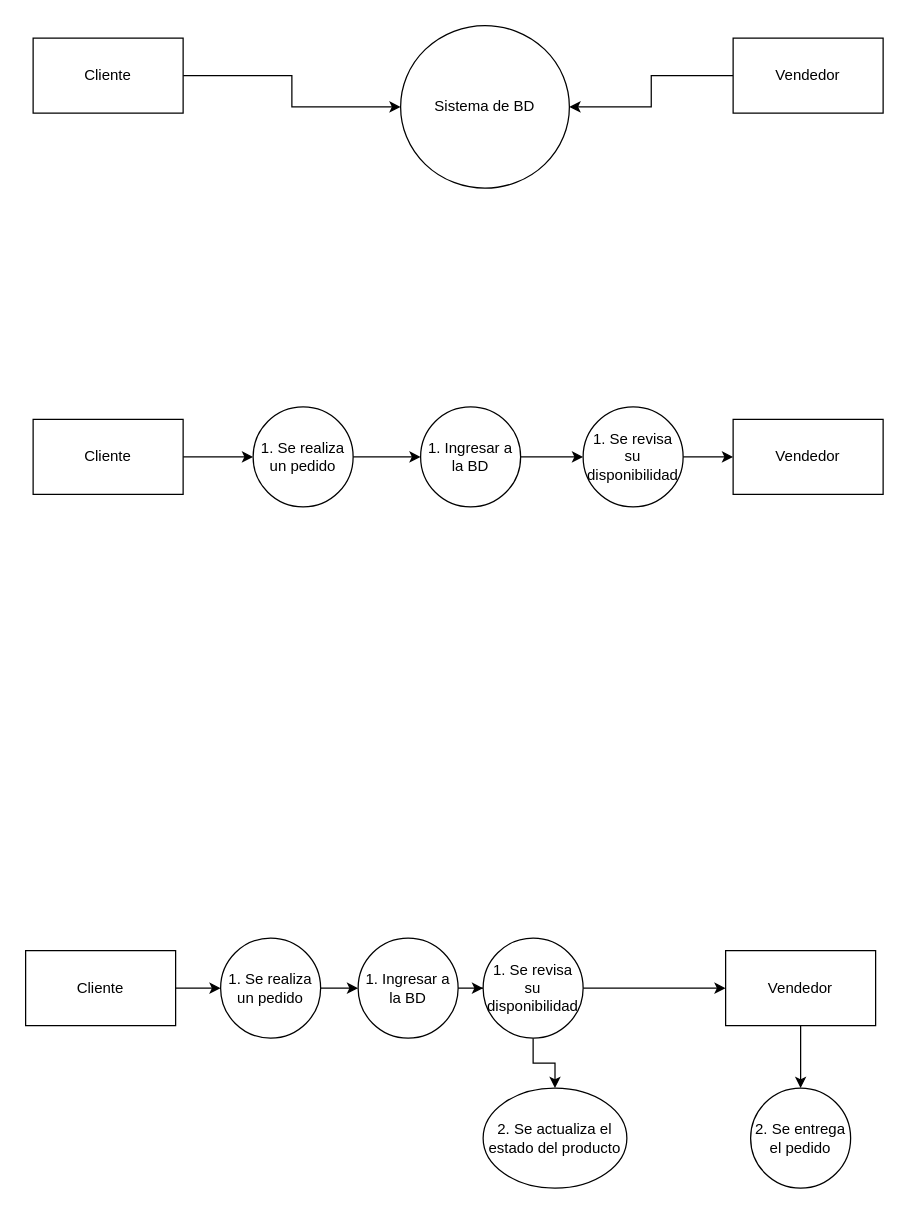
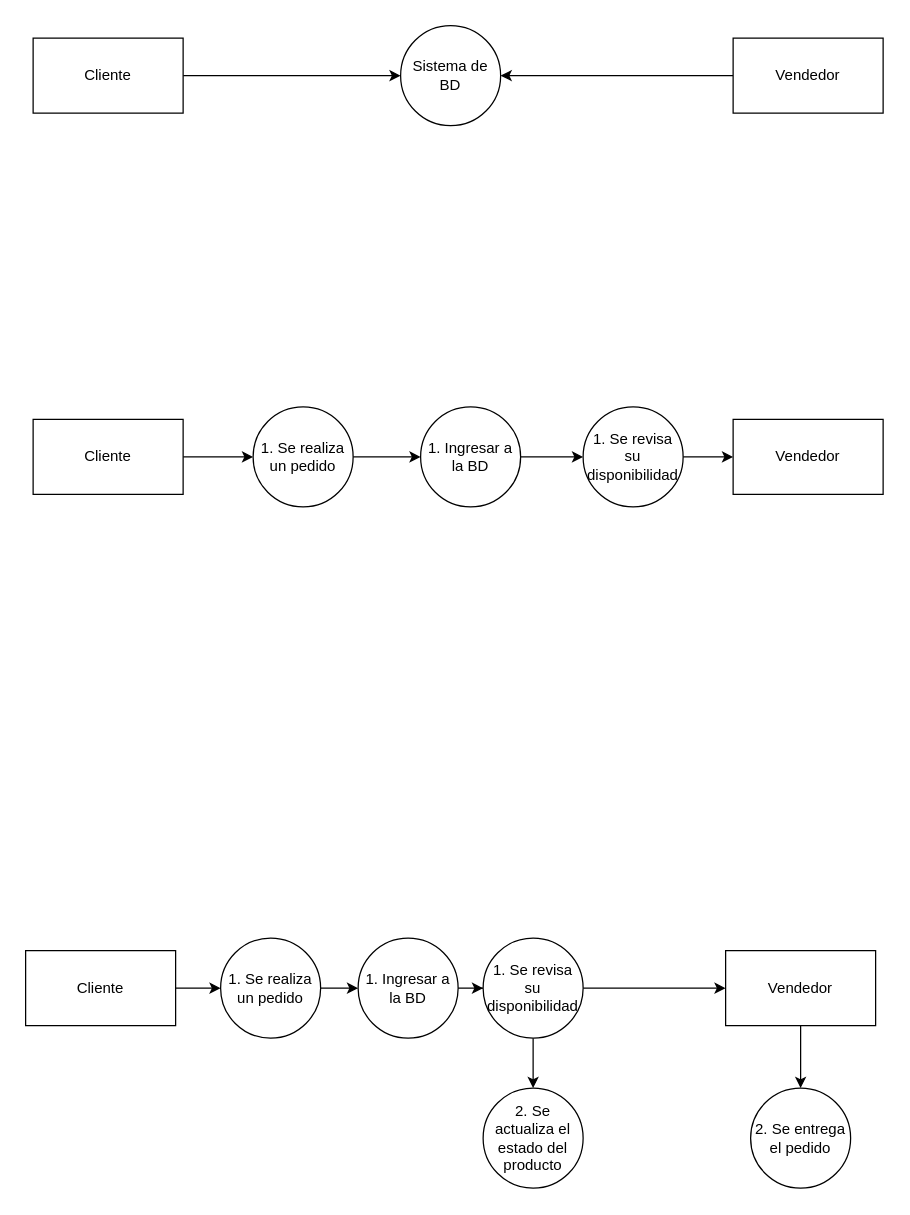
node "Sistema de BD": size 169x163 -> 100x100
node "2. Se actualiza el estado del producto": size 144x100 -> 100x100
